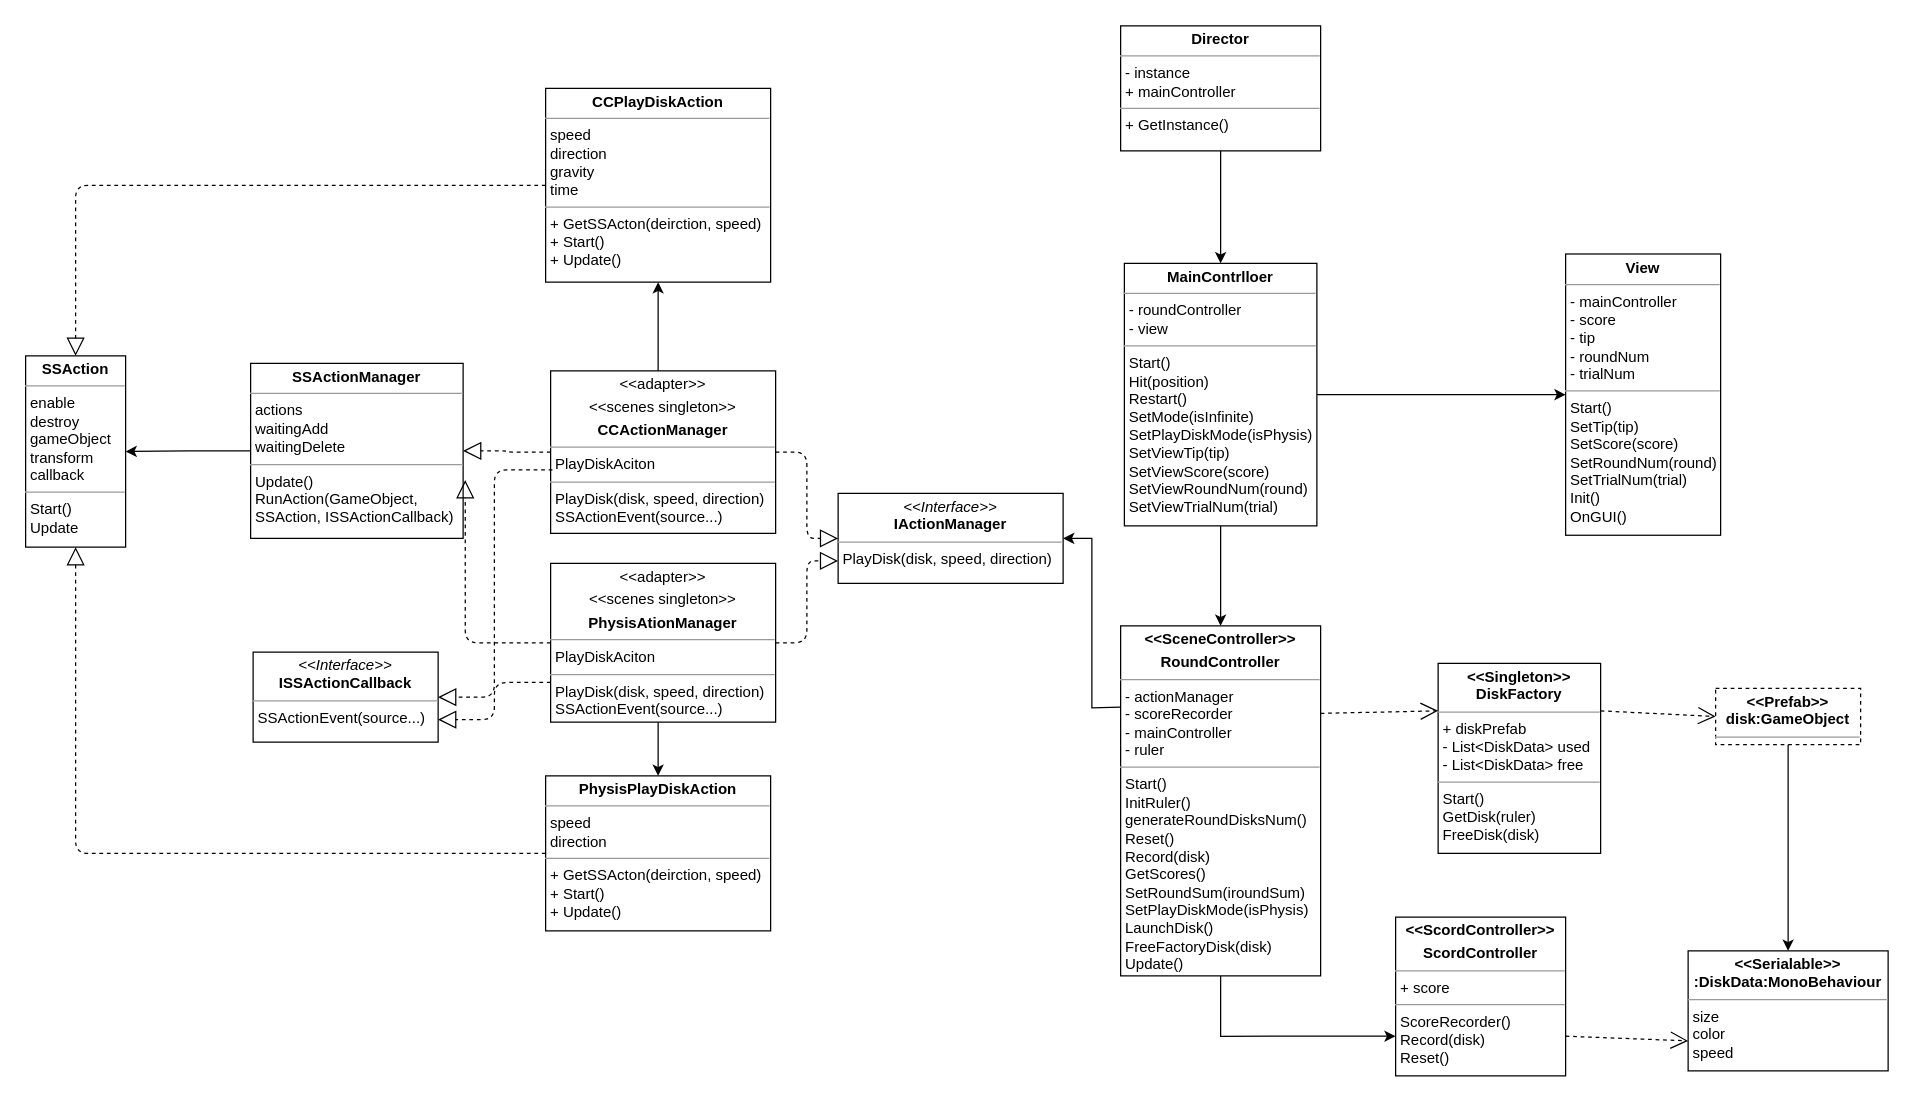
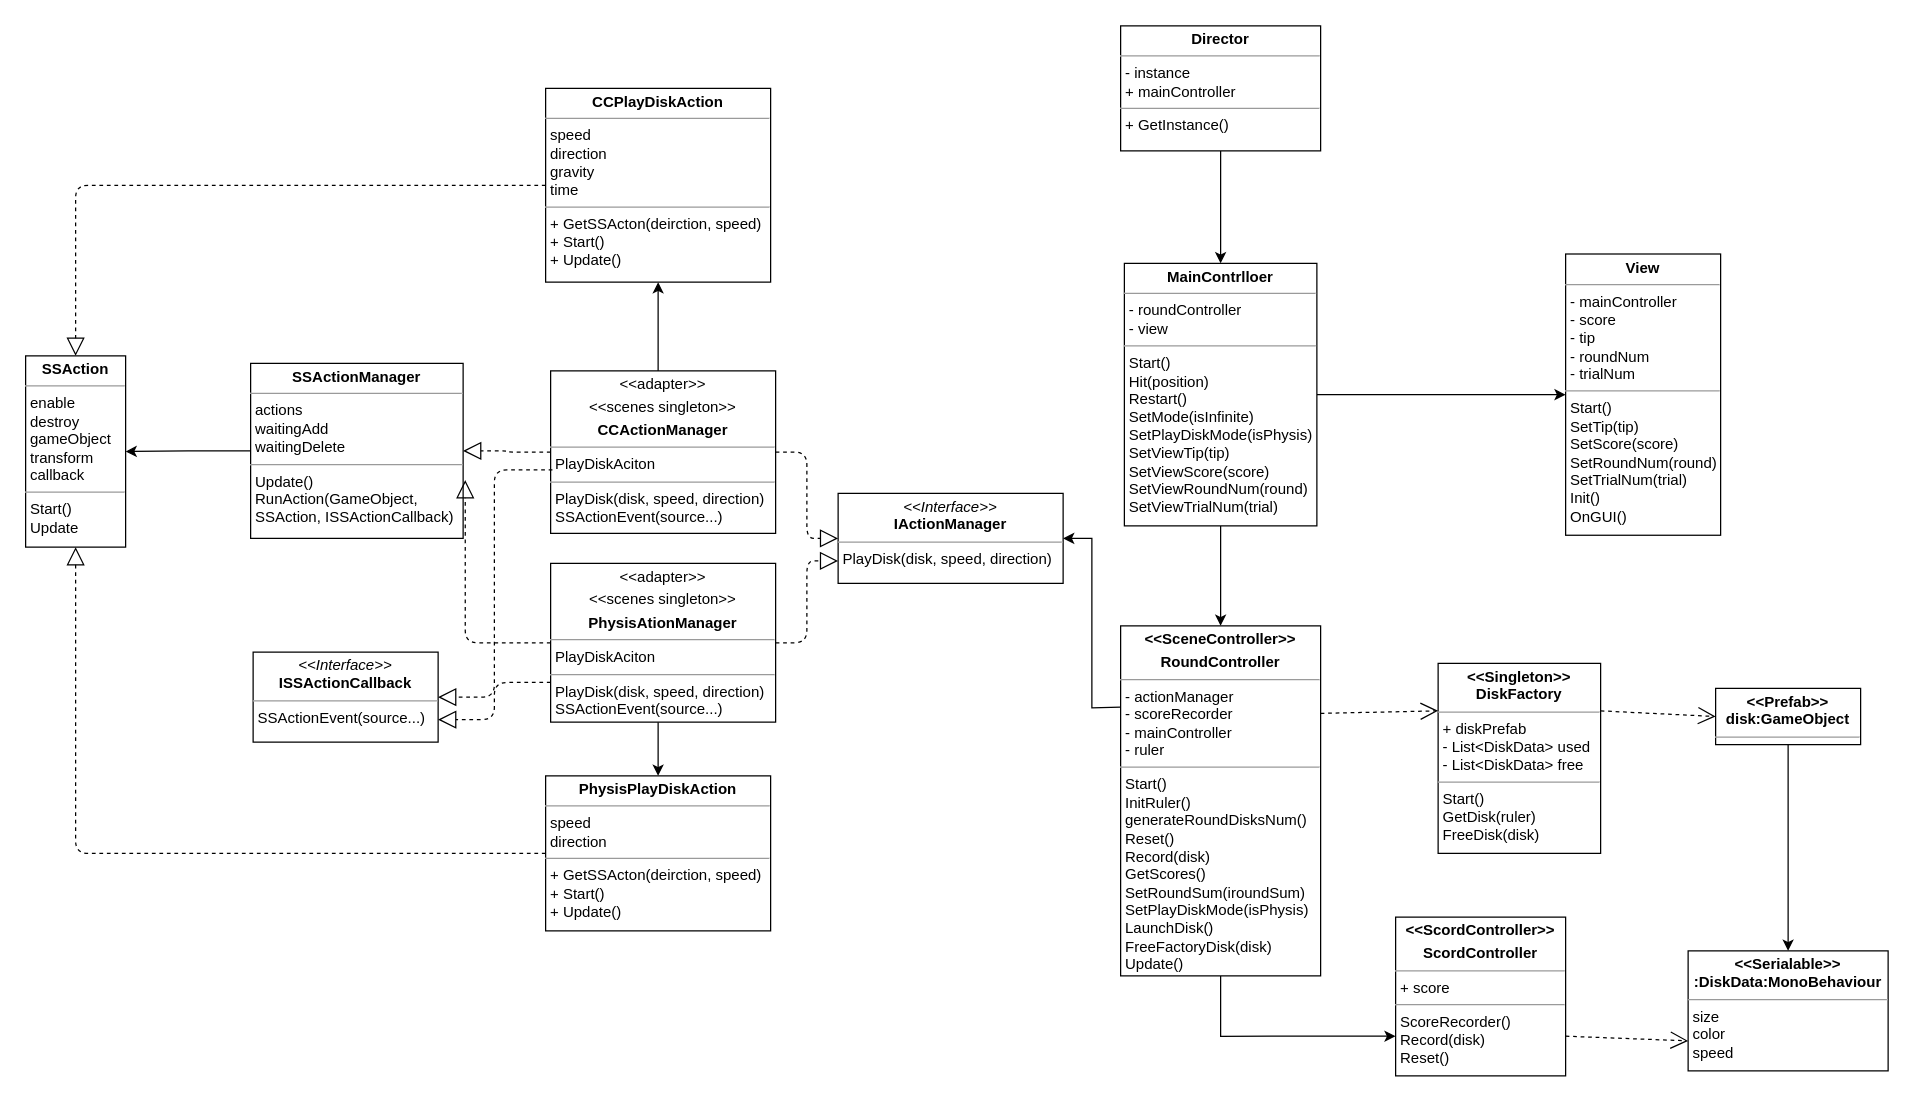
node "<<Prefab>> disk:GameObject": style dashed -> solid
